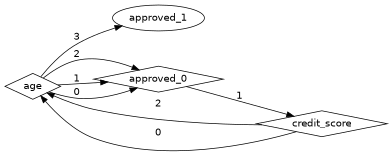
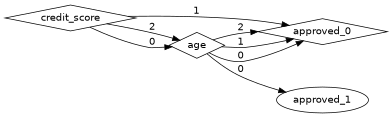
edge "age" -> "approved_1": label "3" -> "0"
edge "approved_0" -> "credit_score": reversed
